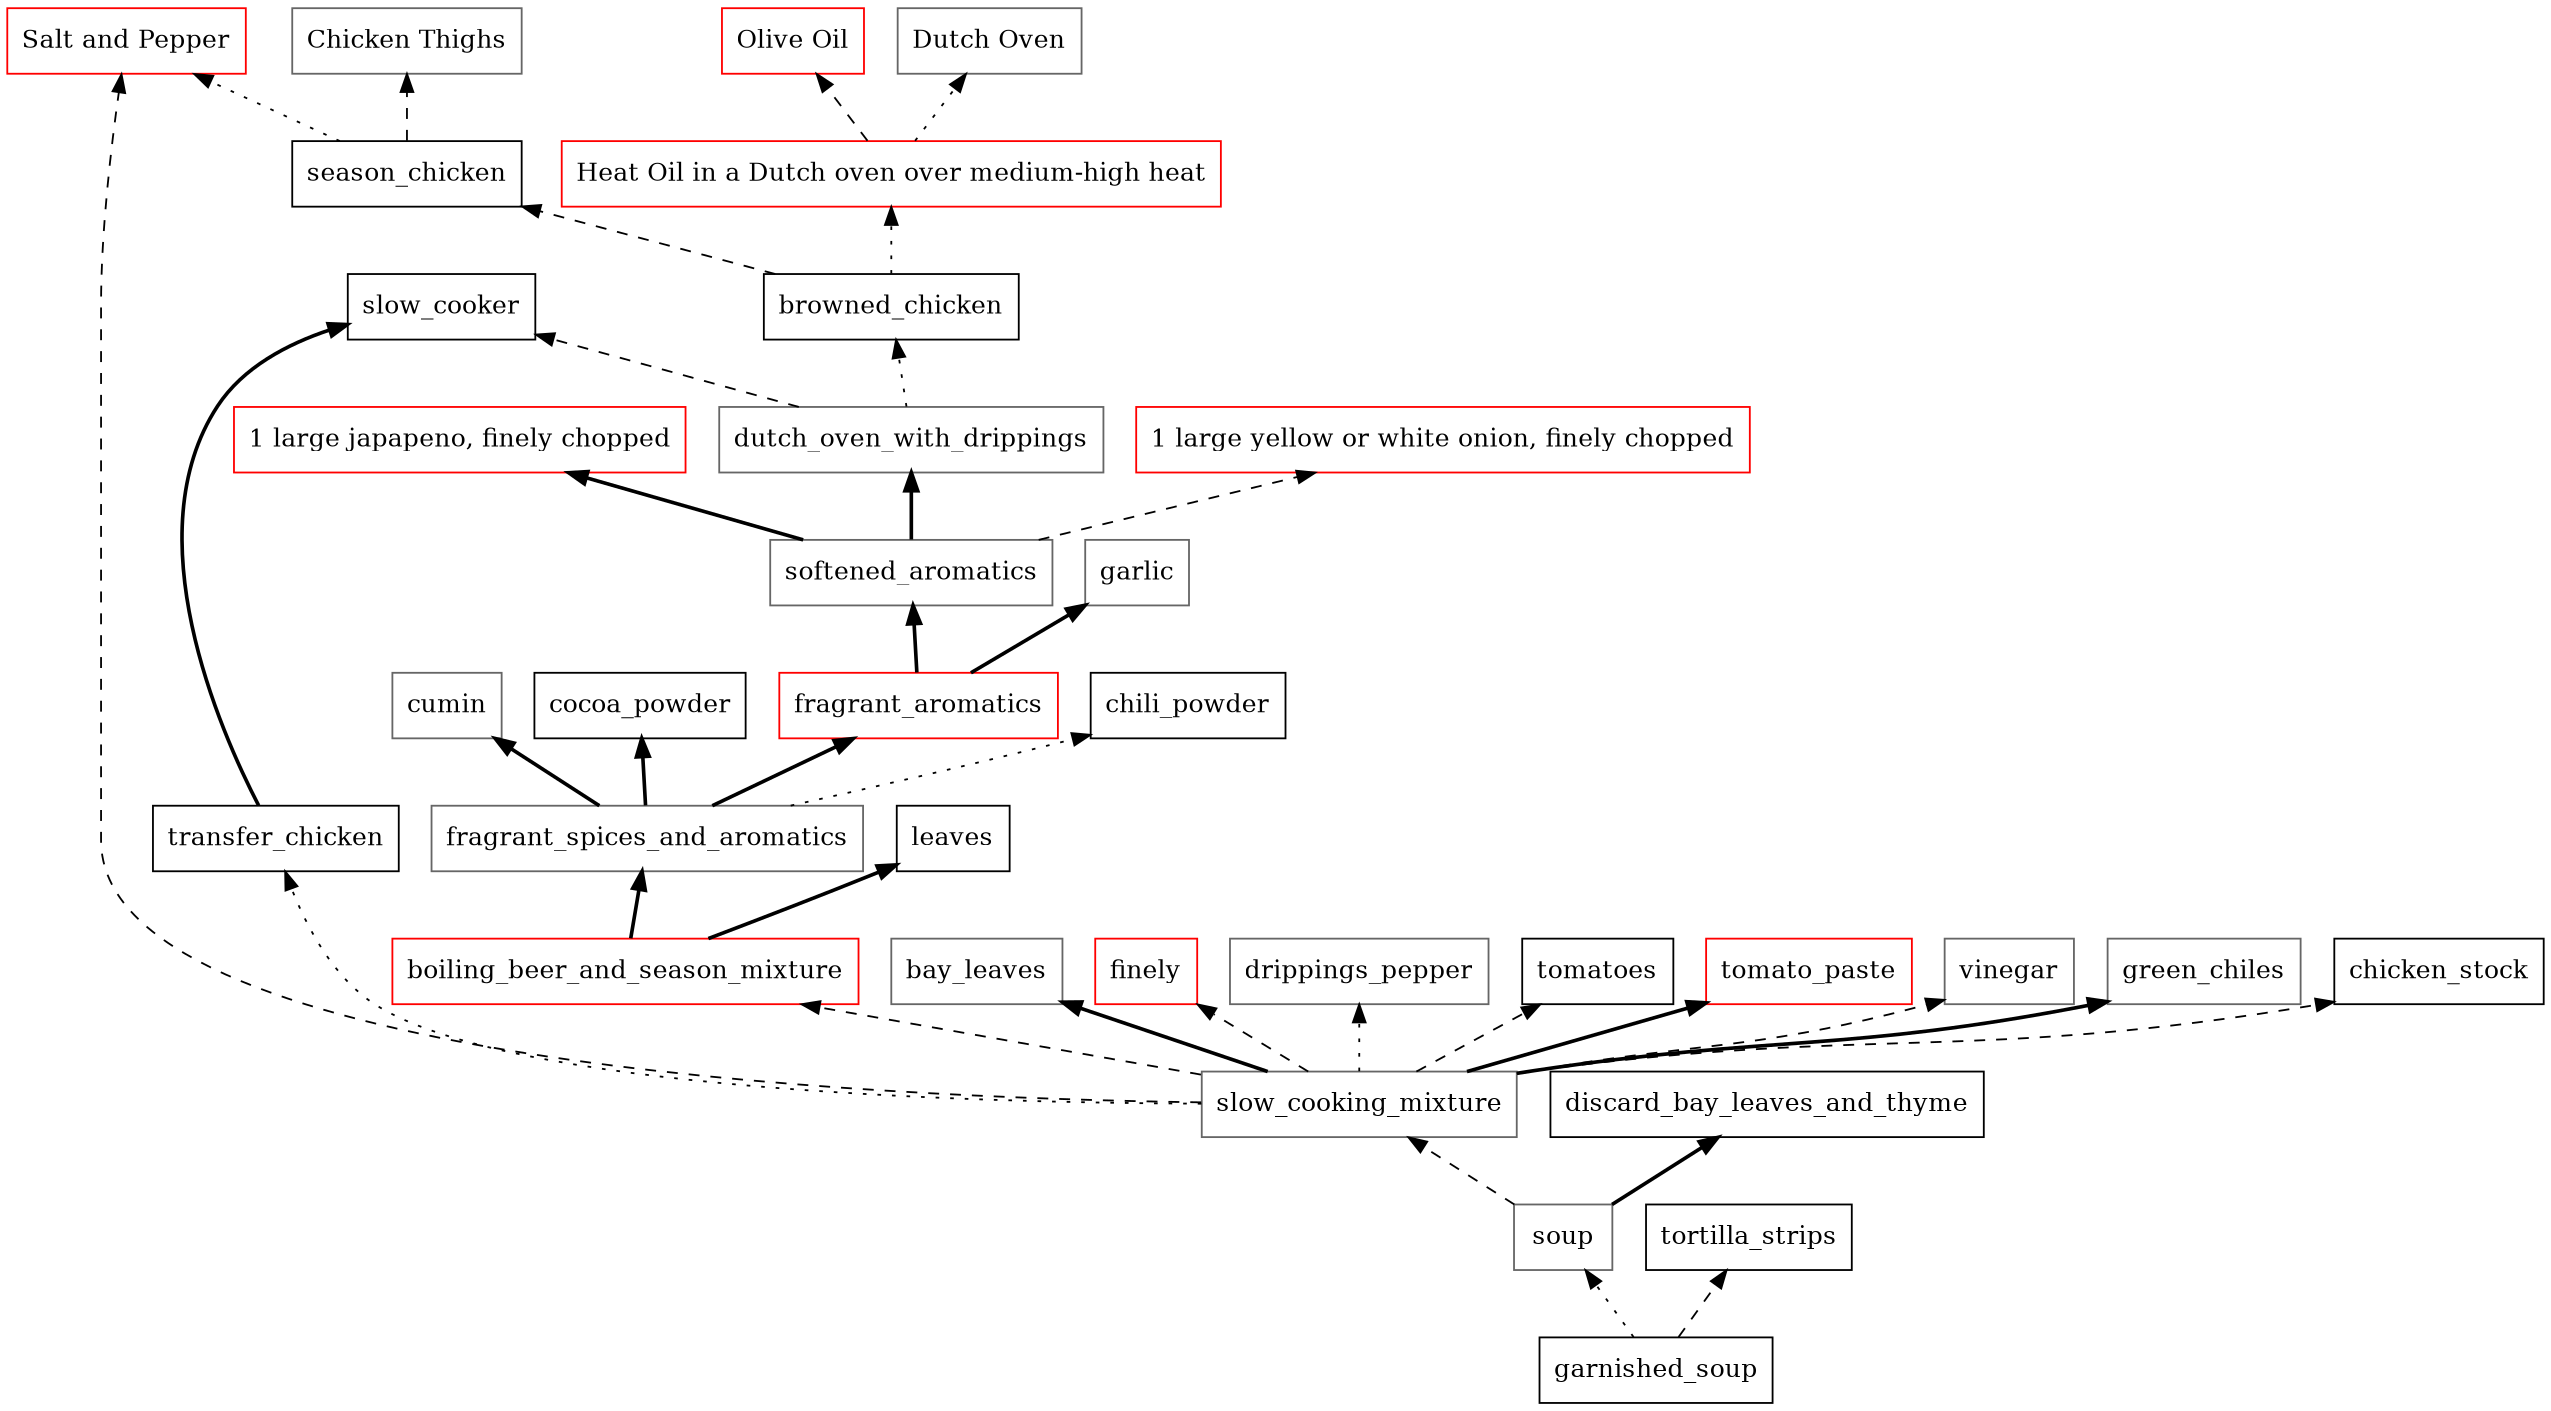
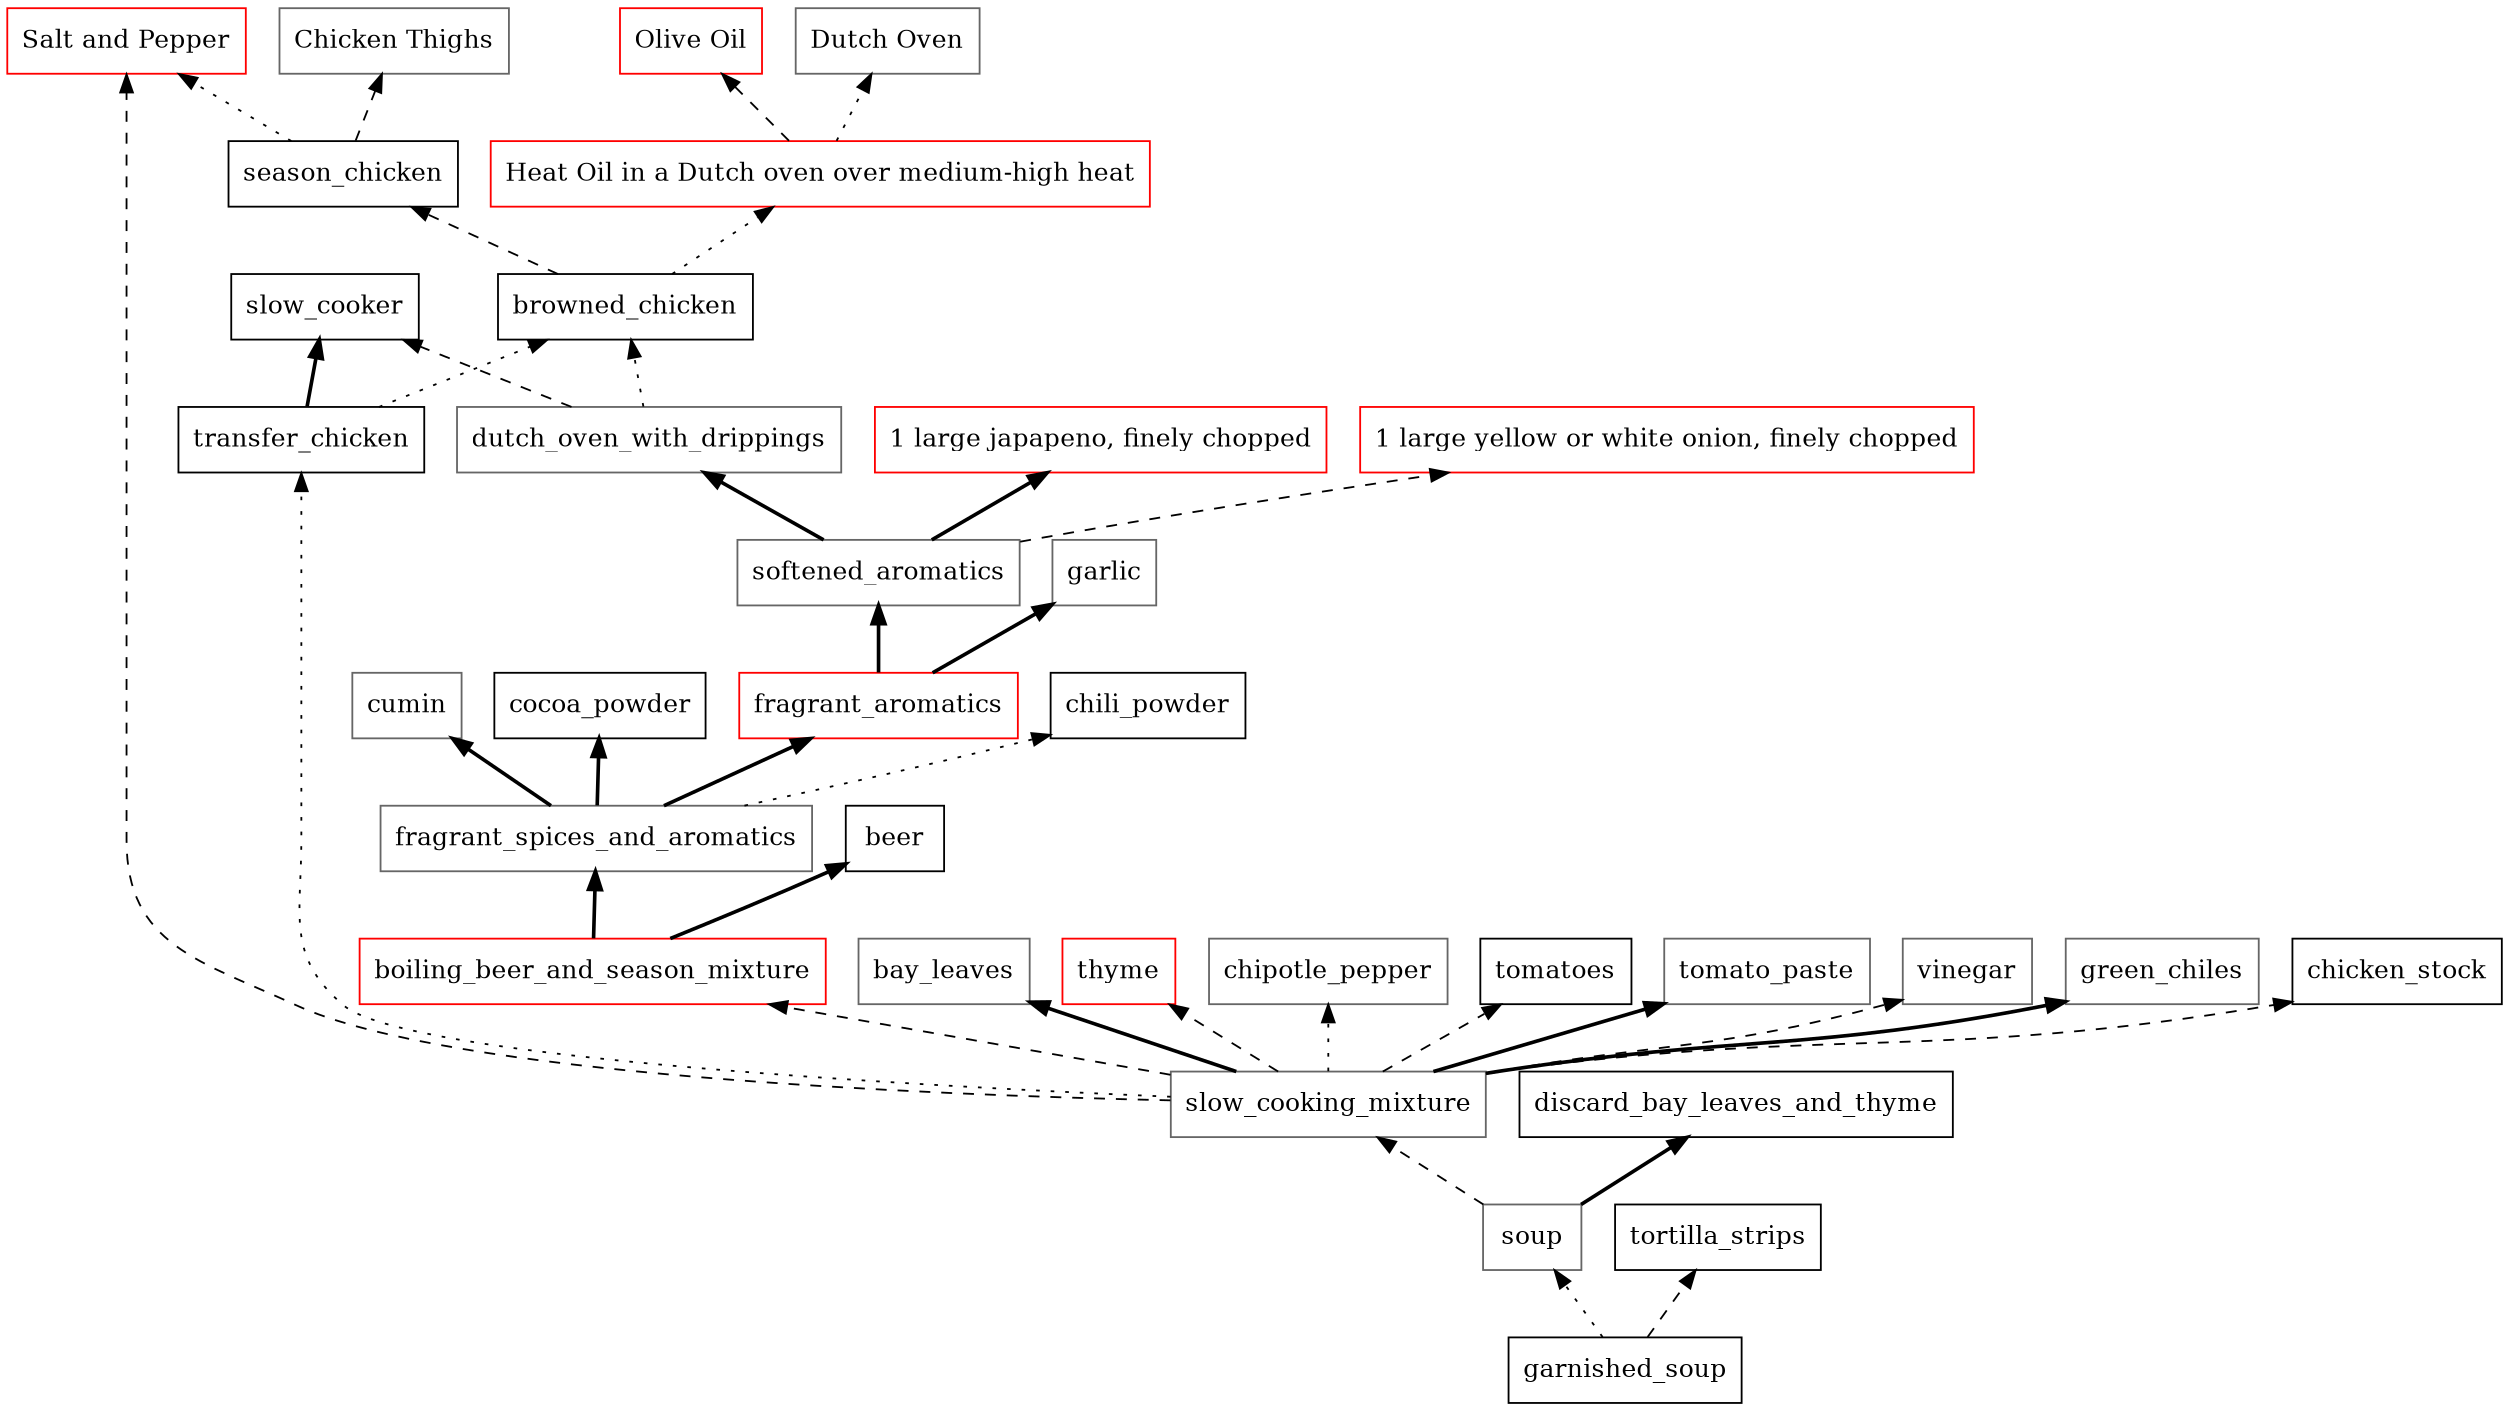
edge "transfer_chicken" -> "browned_chicken": added
node "leaves": label "leaves" -> "beer"
node "finely": label "finely" -> "thyme"
node "drippings_pepper": label "drippings_pepper" -> "chipotle_pepper"
node "tomato_paste": color red -> gray40
